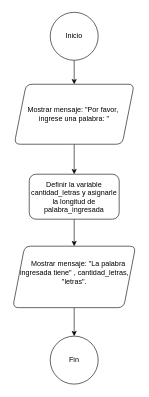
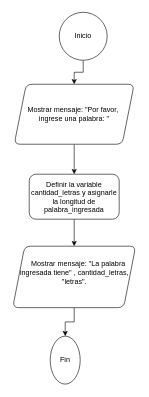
node "Inicio": moved (74, 36) -> (83, 36)
node "Fin": size 48x48 -> 30x48
